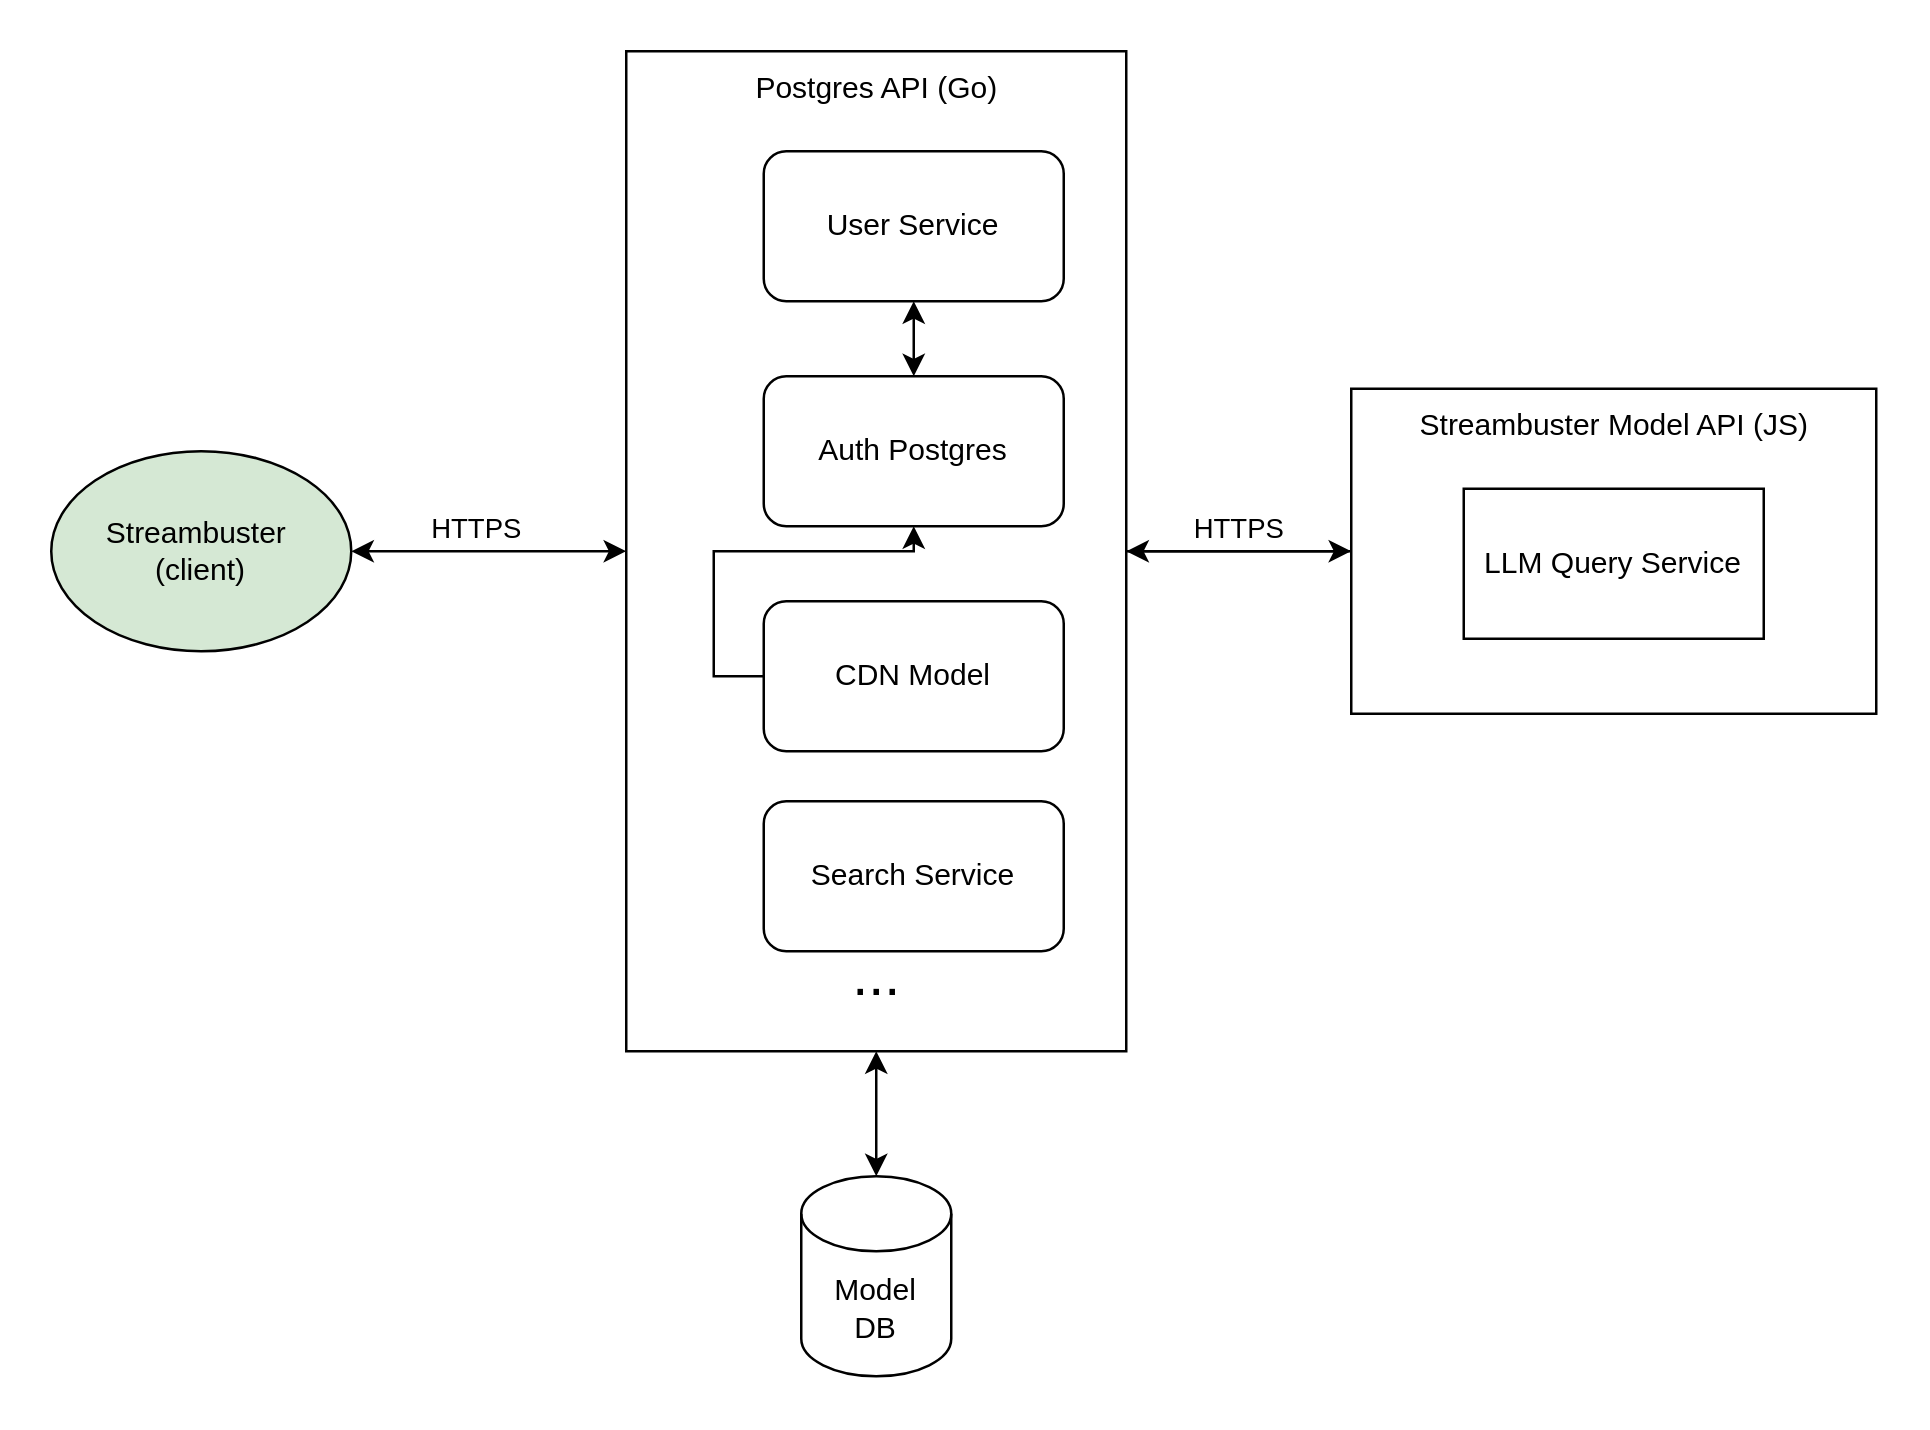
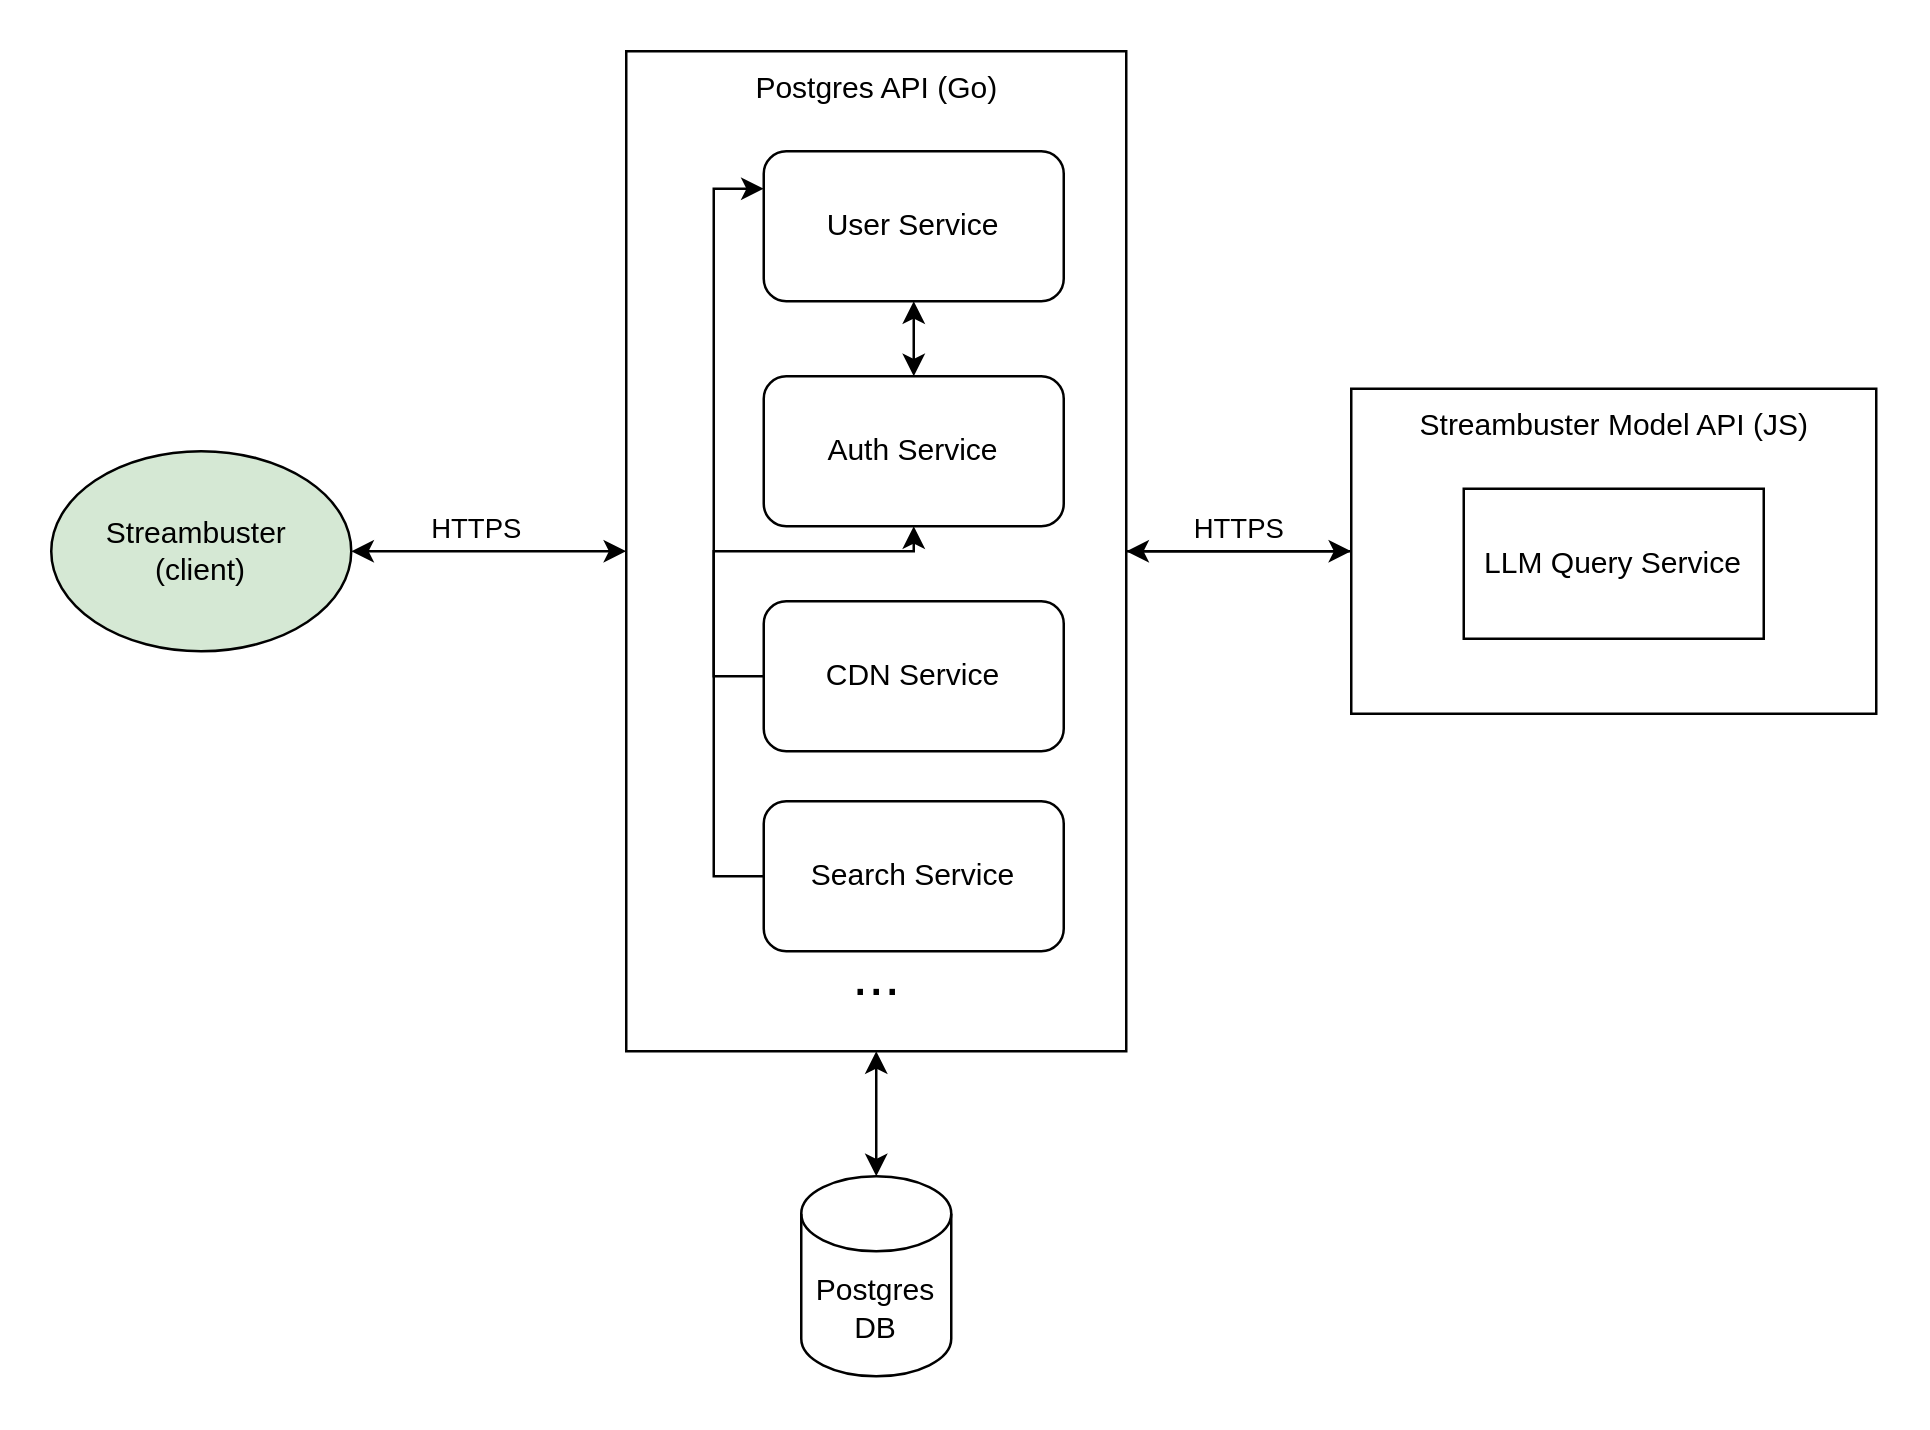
edge "Search Service" -> "User Service": added
node "Auth Postgres": label "Auth Postgres" -> "Auth Service"
node "CDN Model": label "CDN Model" -> "CDN Service"
node "Model DB": label "Model DB" -> "Postgres DB"
